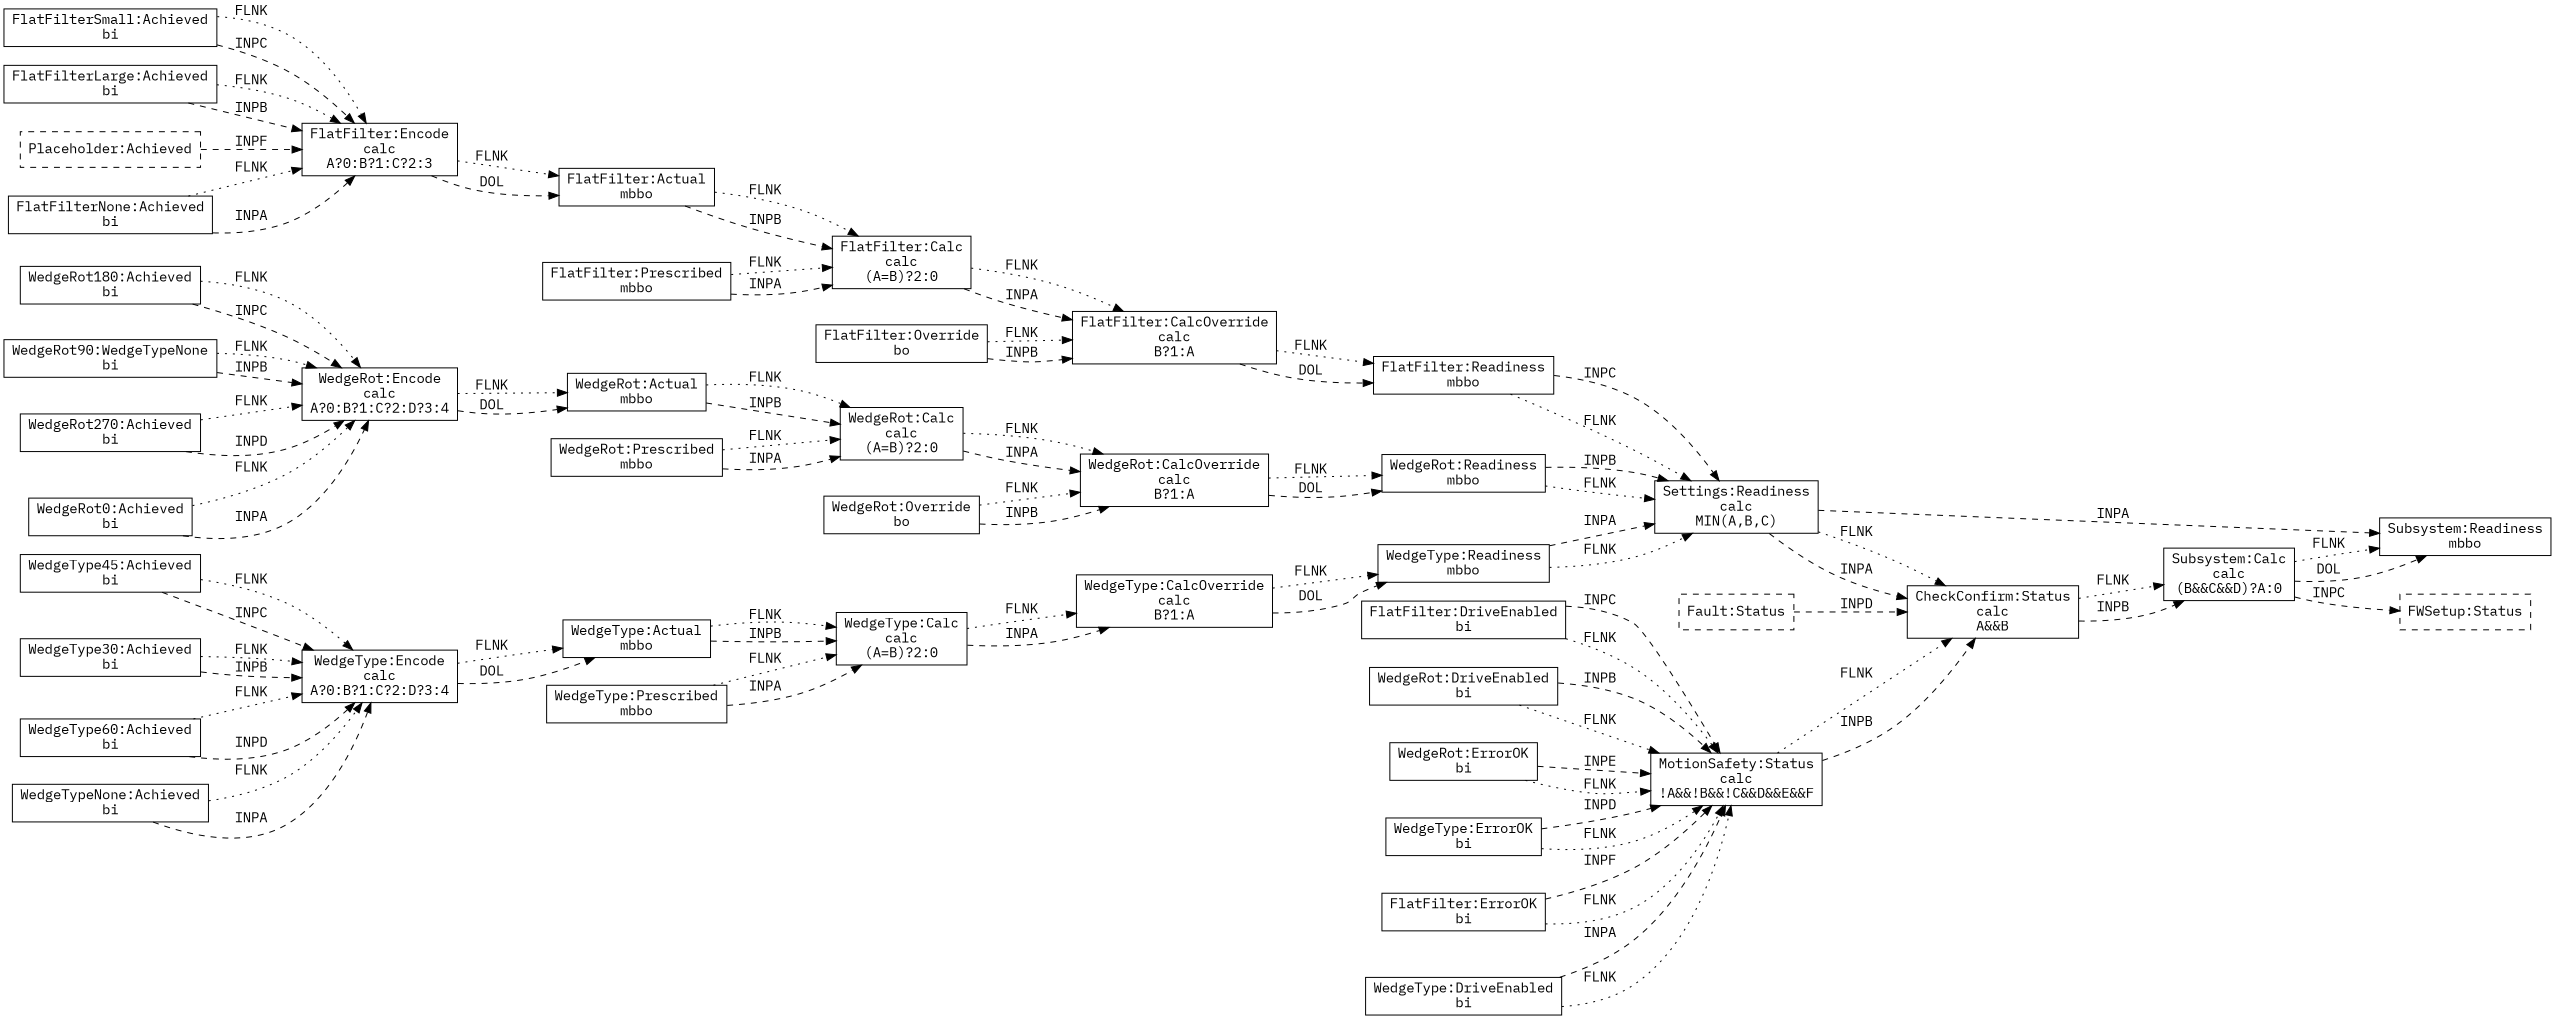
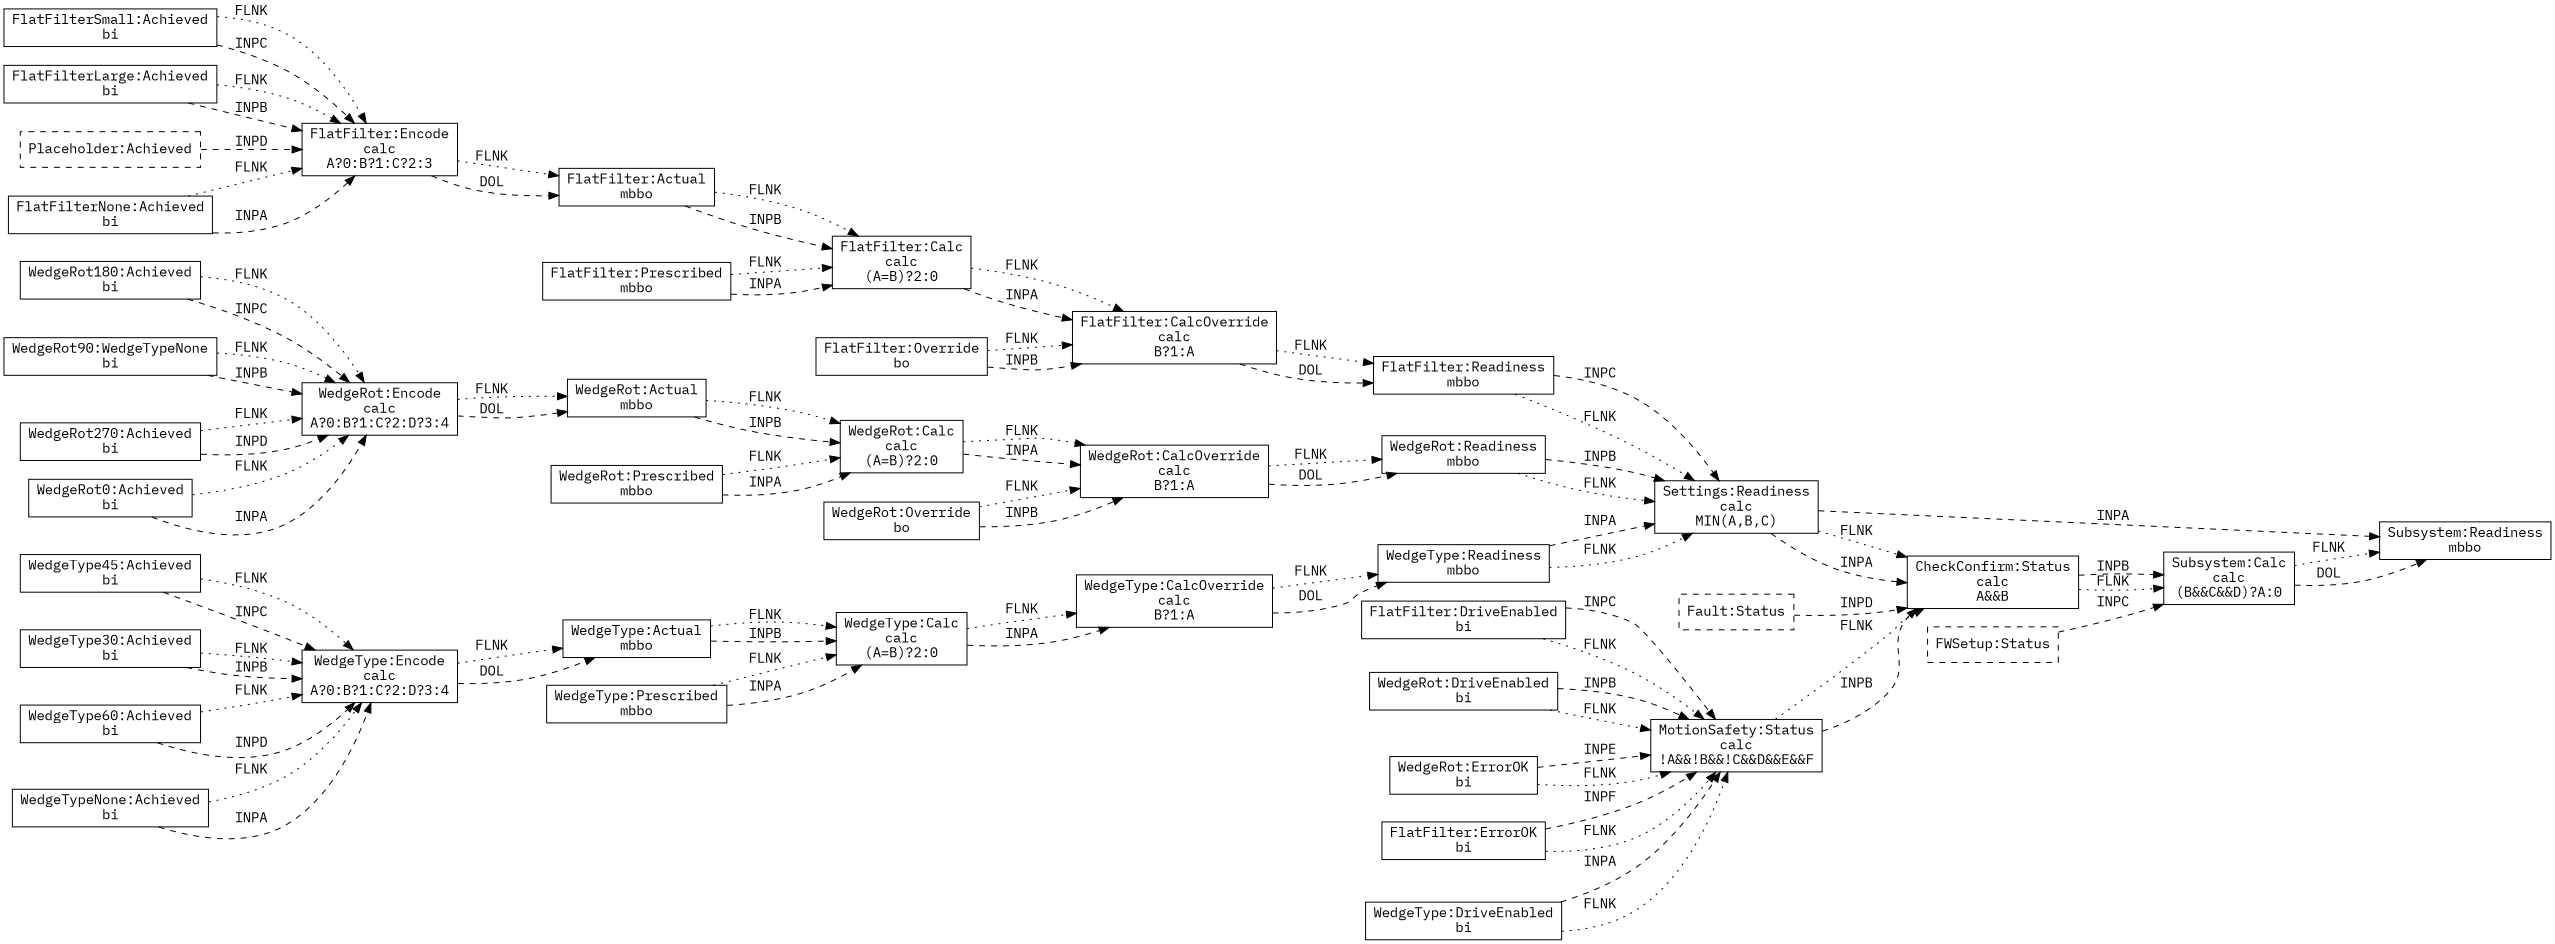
edge "Placeholder:Achieved" -> "FlatFilter:Encode calc A?0:B?1:C?2:3": label "INPF  " -> "INPD  "
edge "Subsystem:Calc calc (B&&C&&D)?A:0" -> "FWSetup:Status": reversed
node "WedgeType:ErrorOK bi": removed
